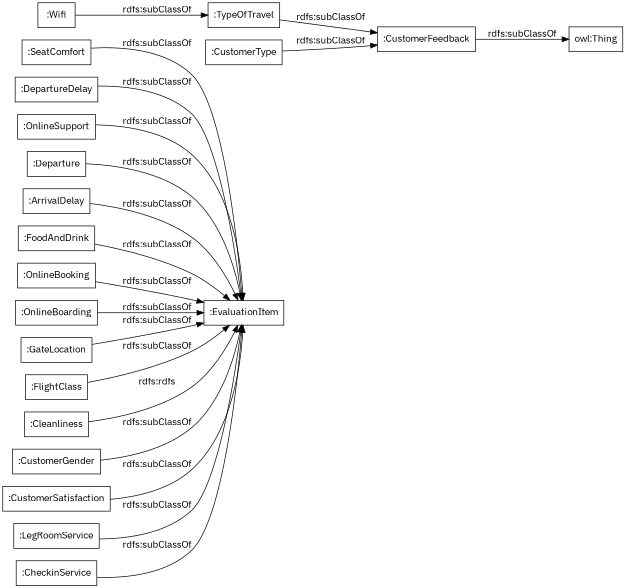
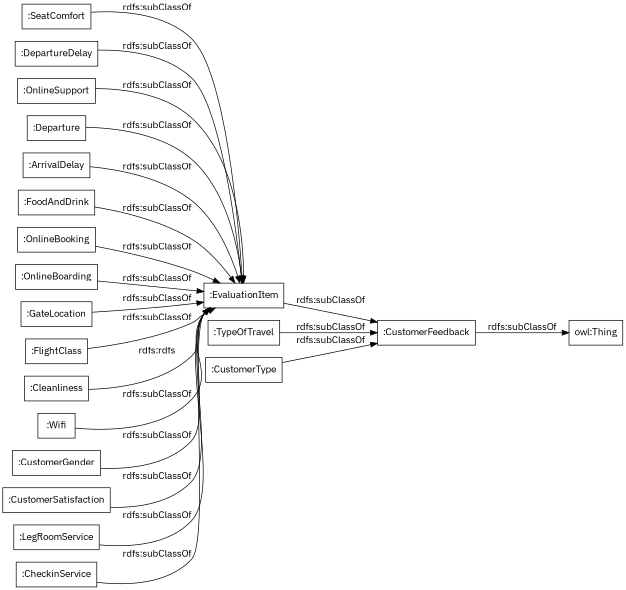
edge ":Wifi" -> ":TypeOfTravel": now ":Wifi" -> ":EvaluationItem"
edge ":EvaluationItem" -> ":CustomerFeedback": added, label "rdfs:subClassOf"
